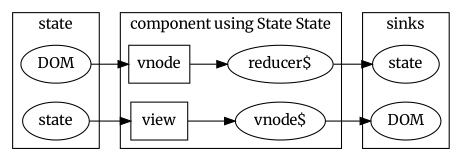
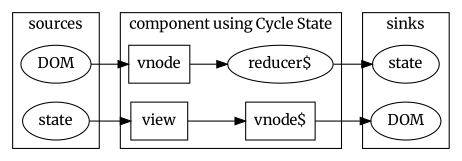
cluster "state": label "state" -> "sources"
cluster "component using State State": label "component using State State" -> "component using Cycle State"
node "vnode$": shape ellipse -> box
